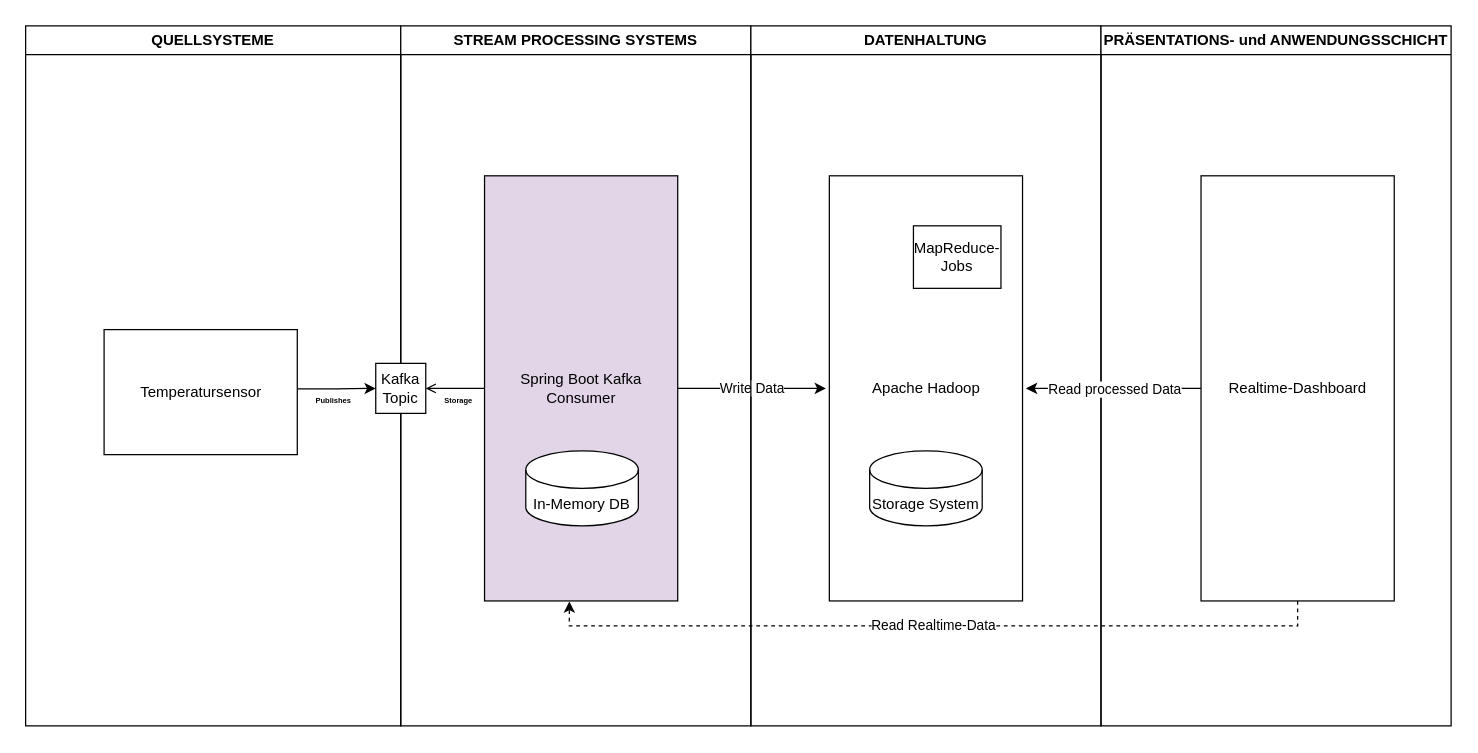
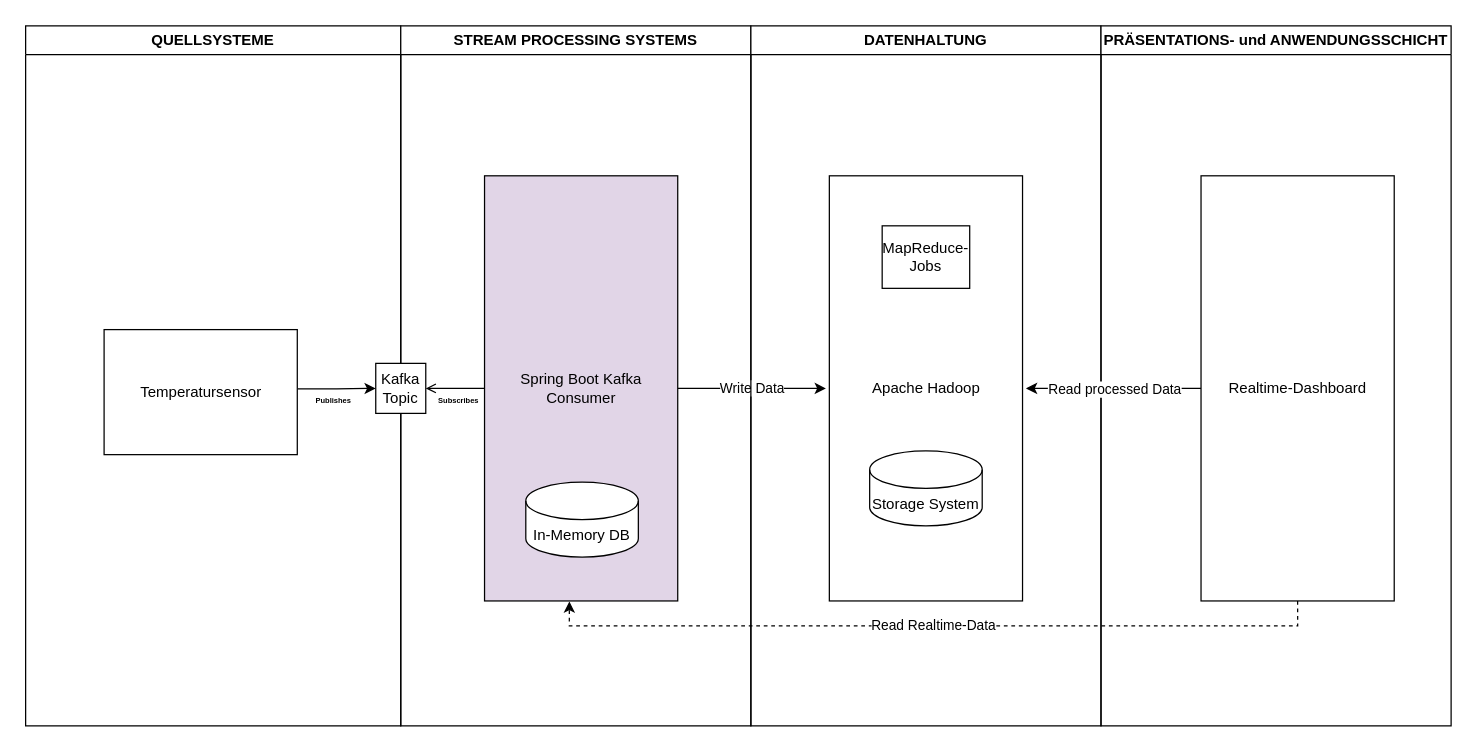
node "MapReduce-Jobs": moved (957, 257) -> (926, 257)
node "Storage": label "Storage" -> "Subscribes"
node "In-Memory DB": moved (582, 488) -> (582, 519)
